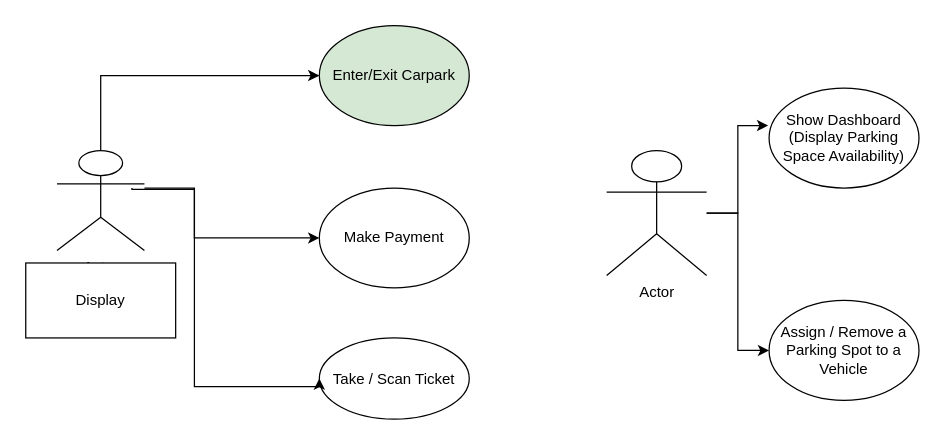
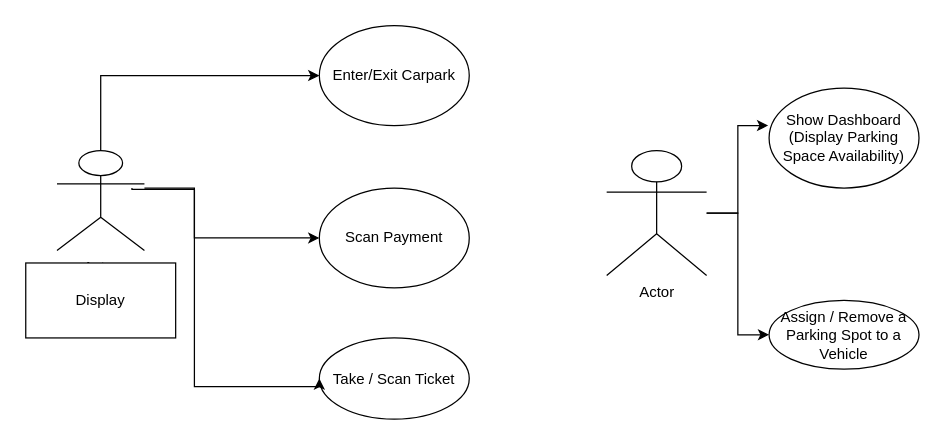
node "Enter/Exit Carpark": fillcolor #d5e8d4 -> #ffffff
node "Make Payment": label "Make Payment" -> "Scan Payment"
node "Assign / Remove a Parking Spot to a Vehicle": size 150x100 -> 150x69
